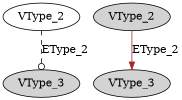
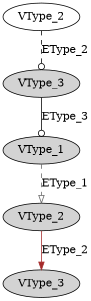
node "VType_1": added
